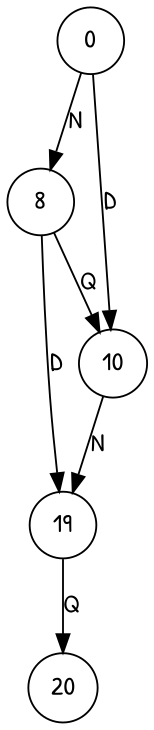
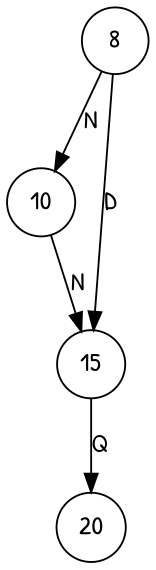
node "0": removed
edge "8" -> "10": label "Q" -> "N"
node "19": label "19" -> "15"
